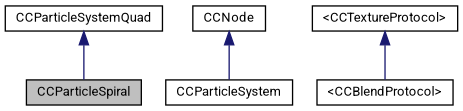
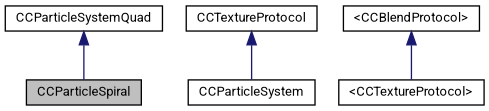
node "CCNode": label "CCNode" -> "CCTextureProtocol"
edge "<CCBlendProtocol>" -> "<CCTextureProtocol>": reversed
